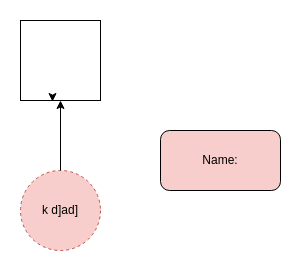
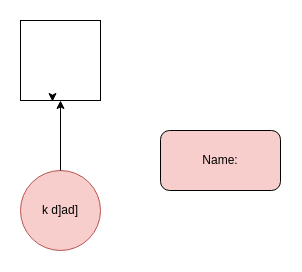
node "k d]ad]": style dashed -> solid
